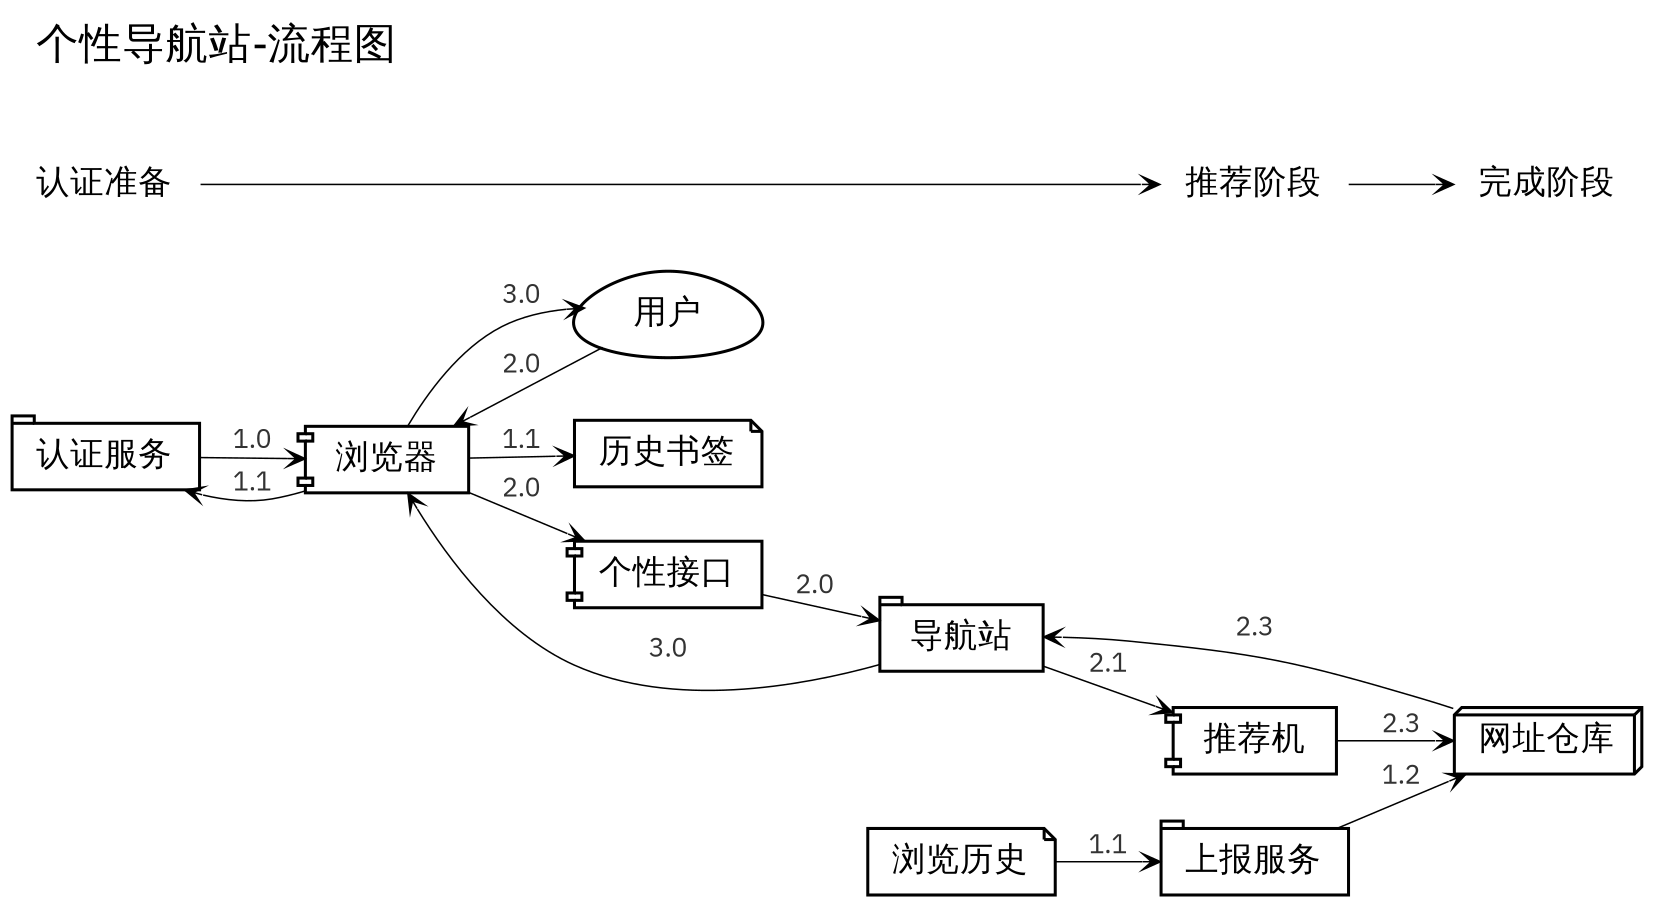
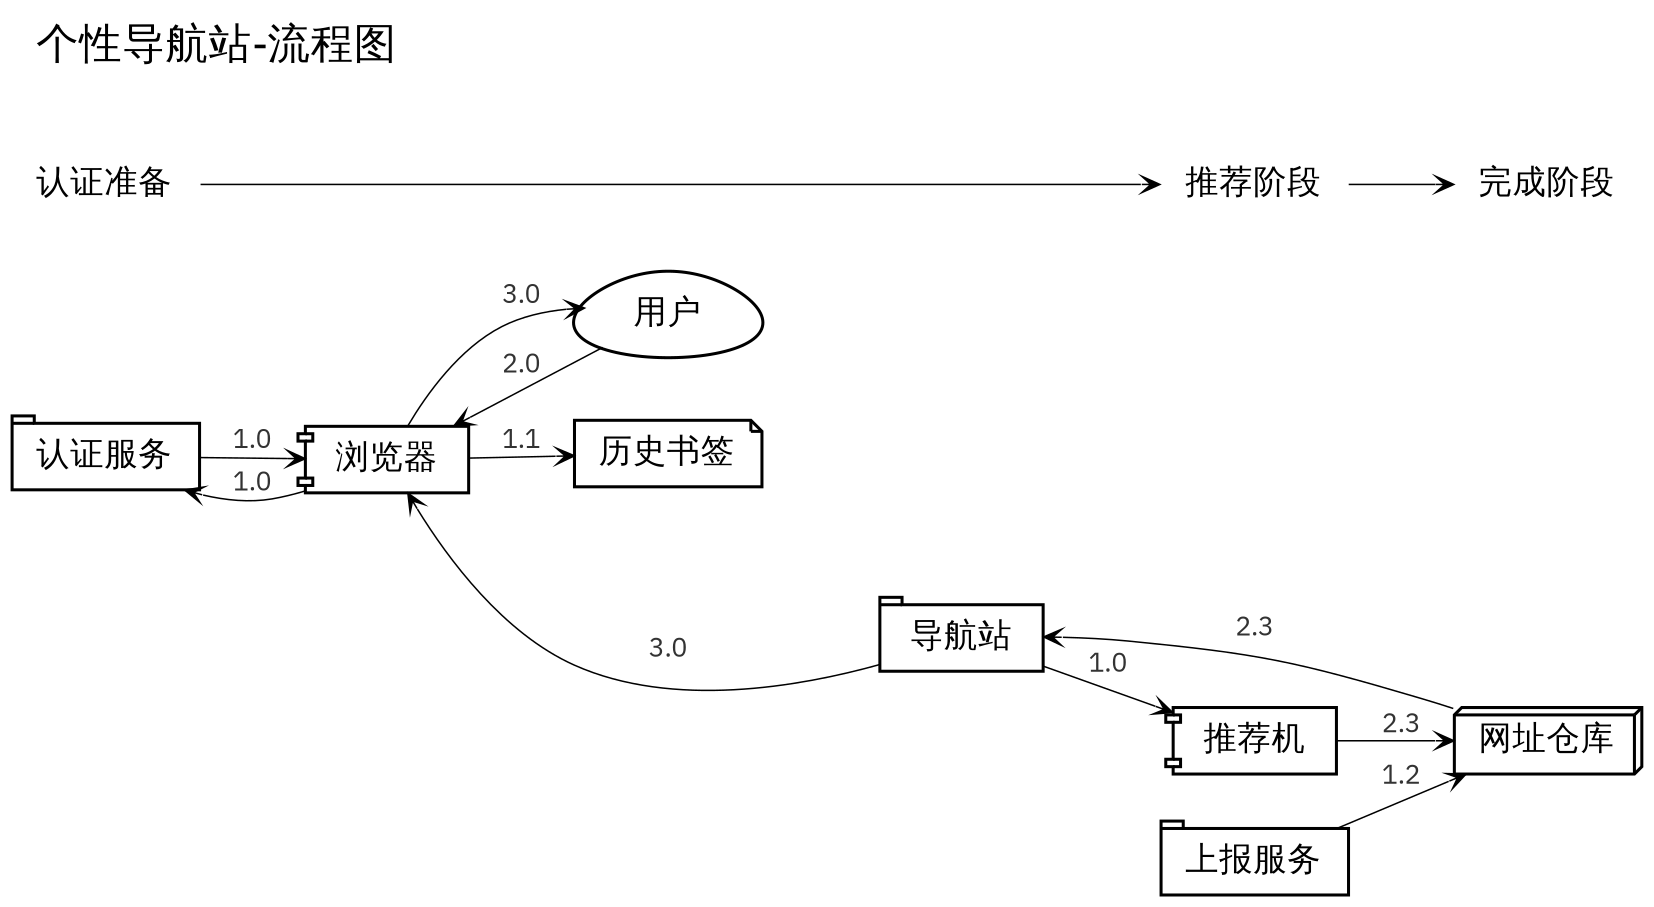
edge "浏览器" -> "认证服务": label "1.1" -> "1.0"
node "个性接口": removed
edge "导航站" -> "推荐机": label "2.1" -> "1.0"
node "浏览历史": removed
